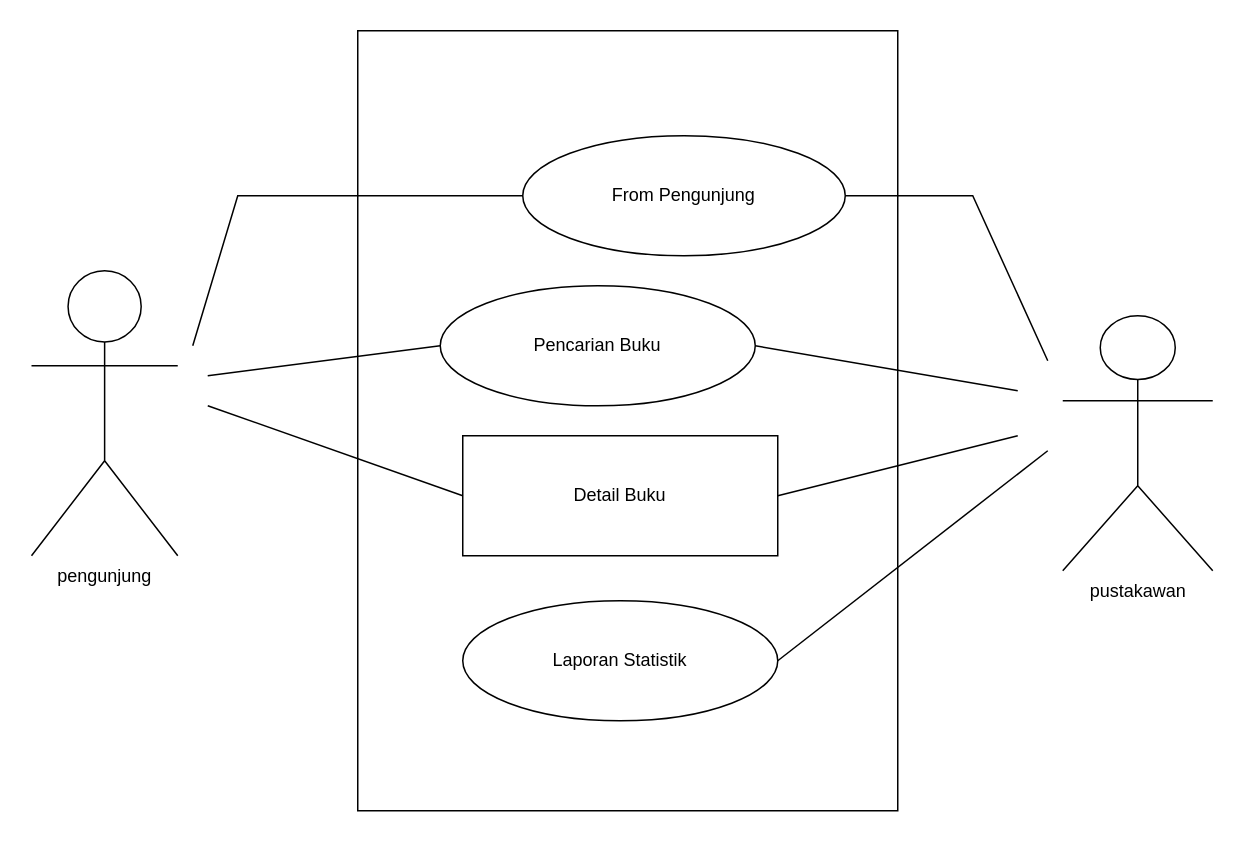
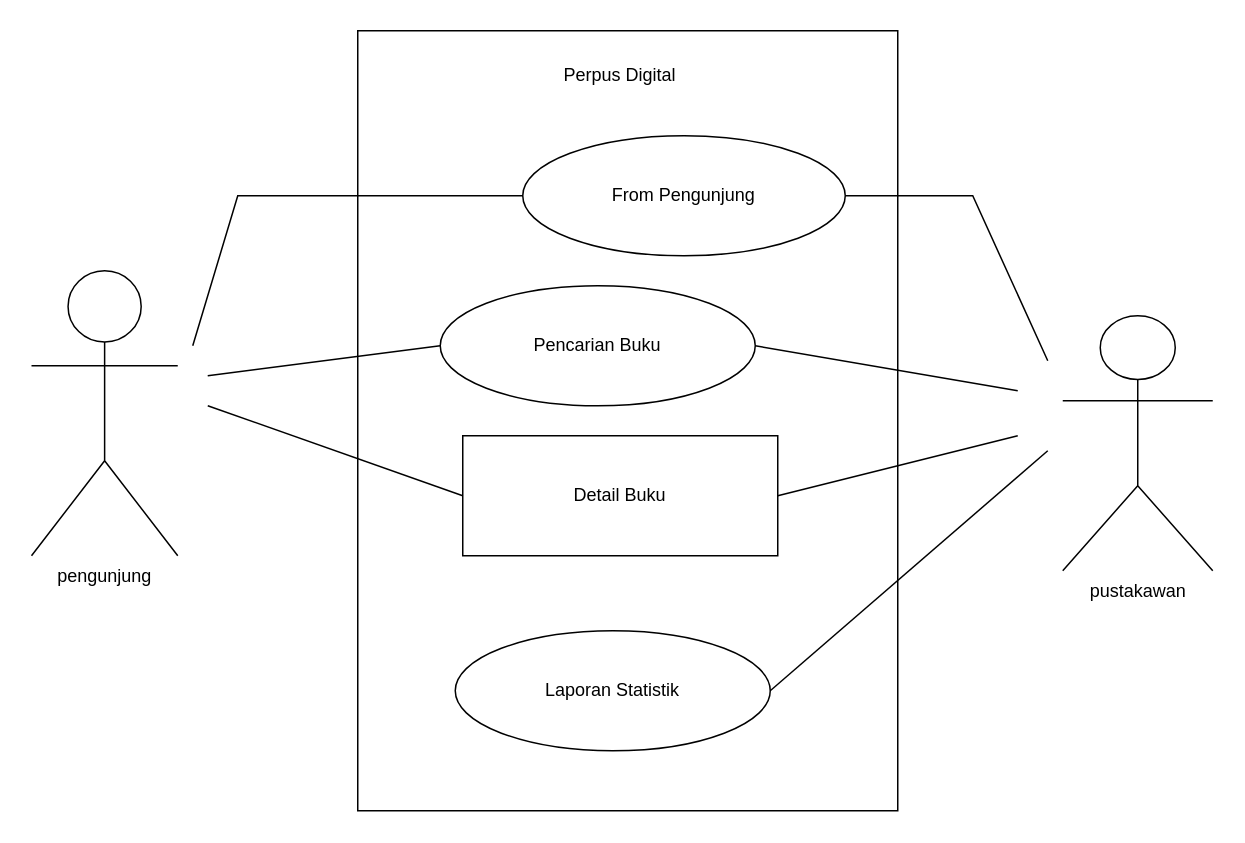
node "Perpus Digital": added
node "Laporan Statistik": moved (620, 661) -> (613, 691)
